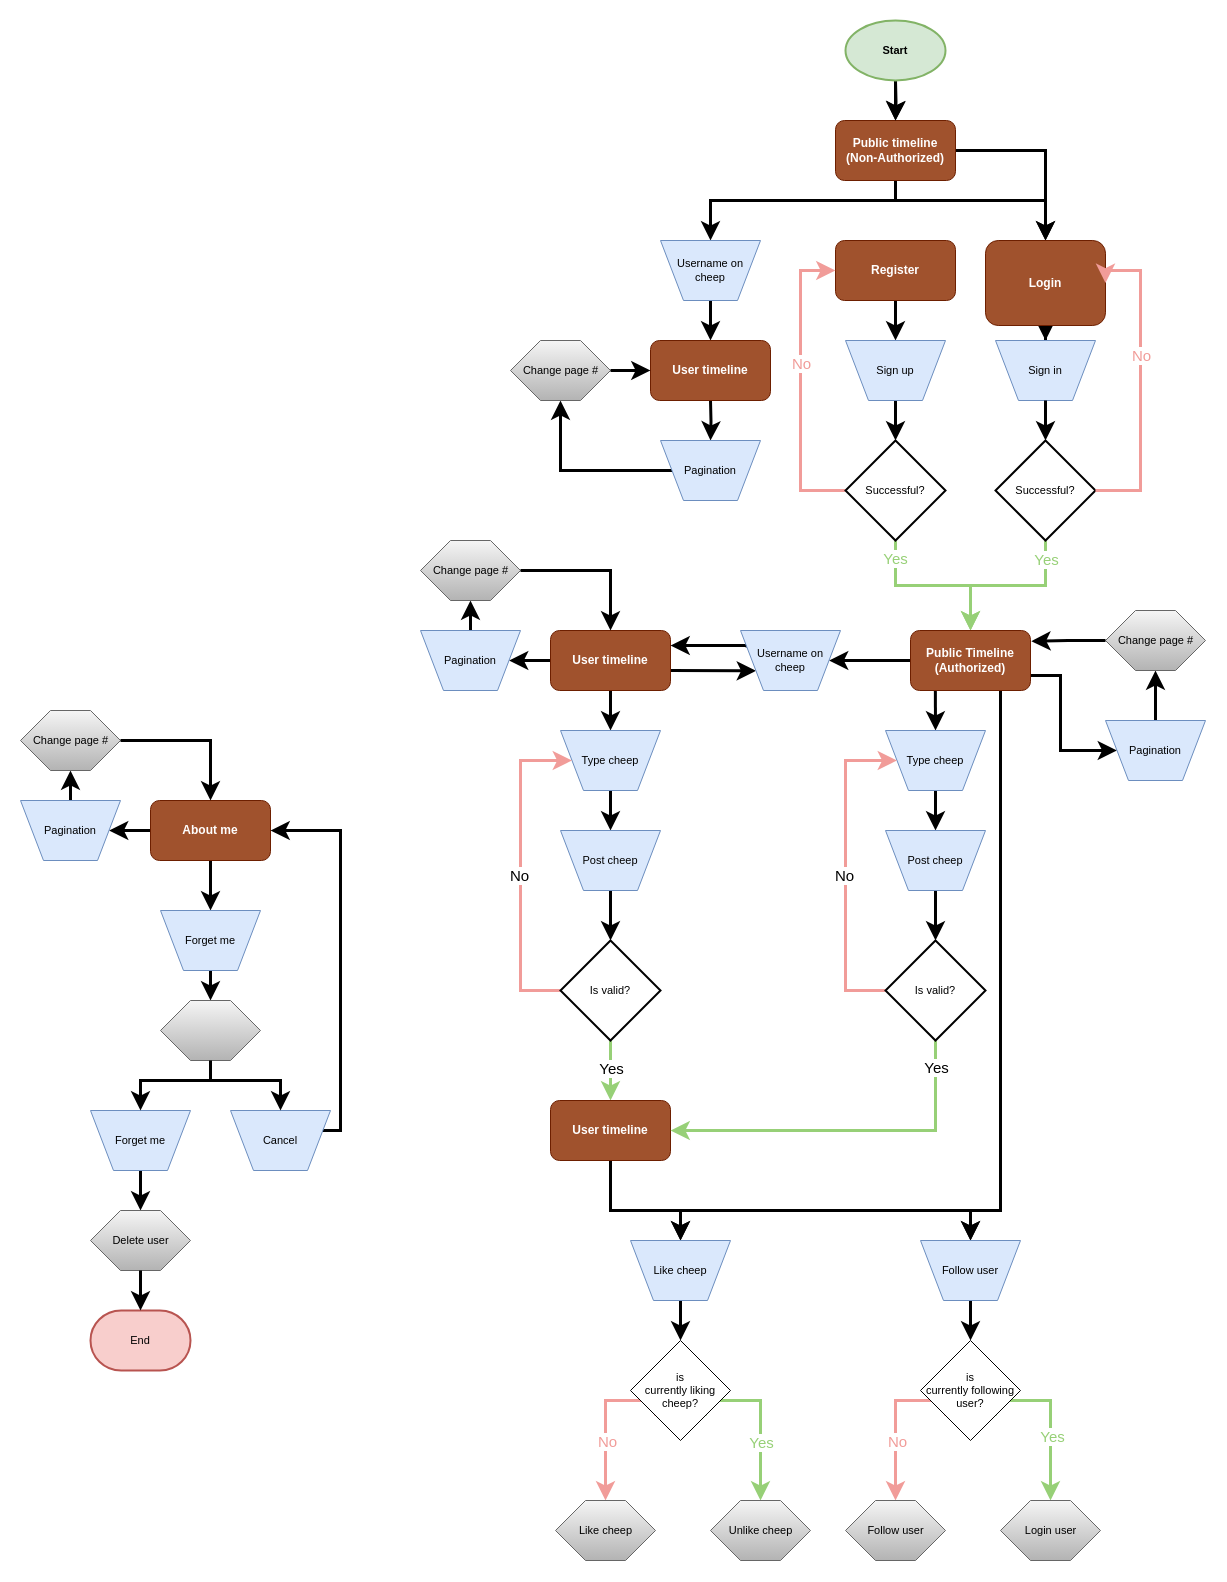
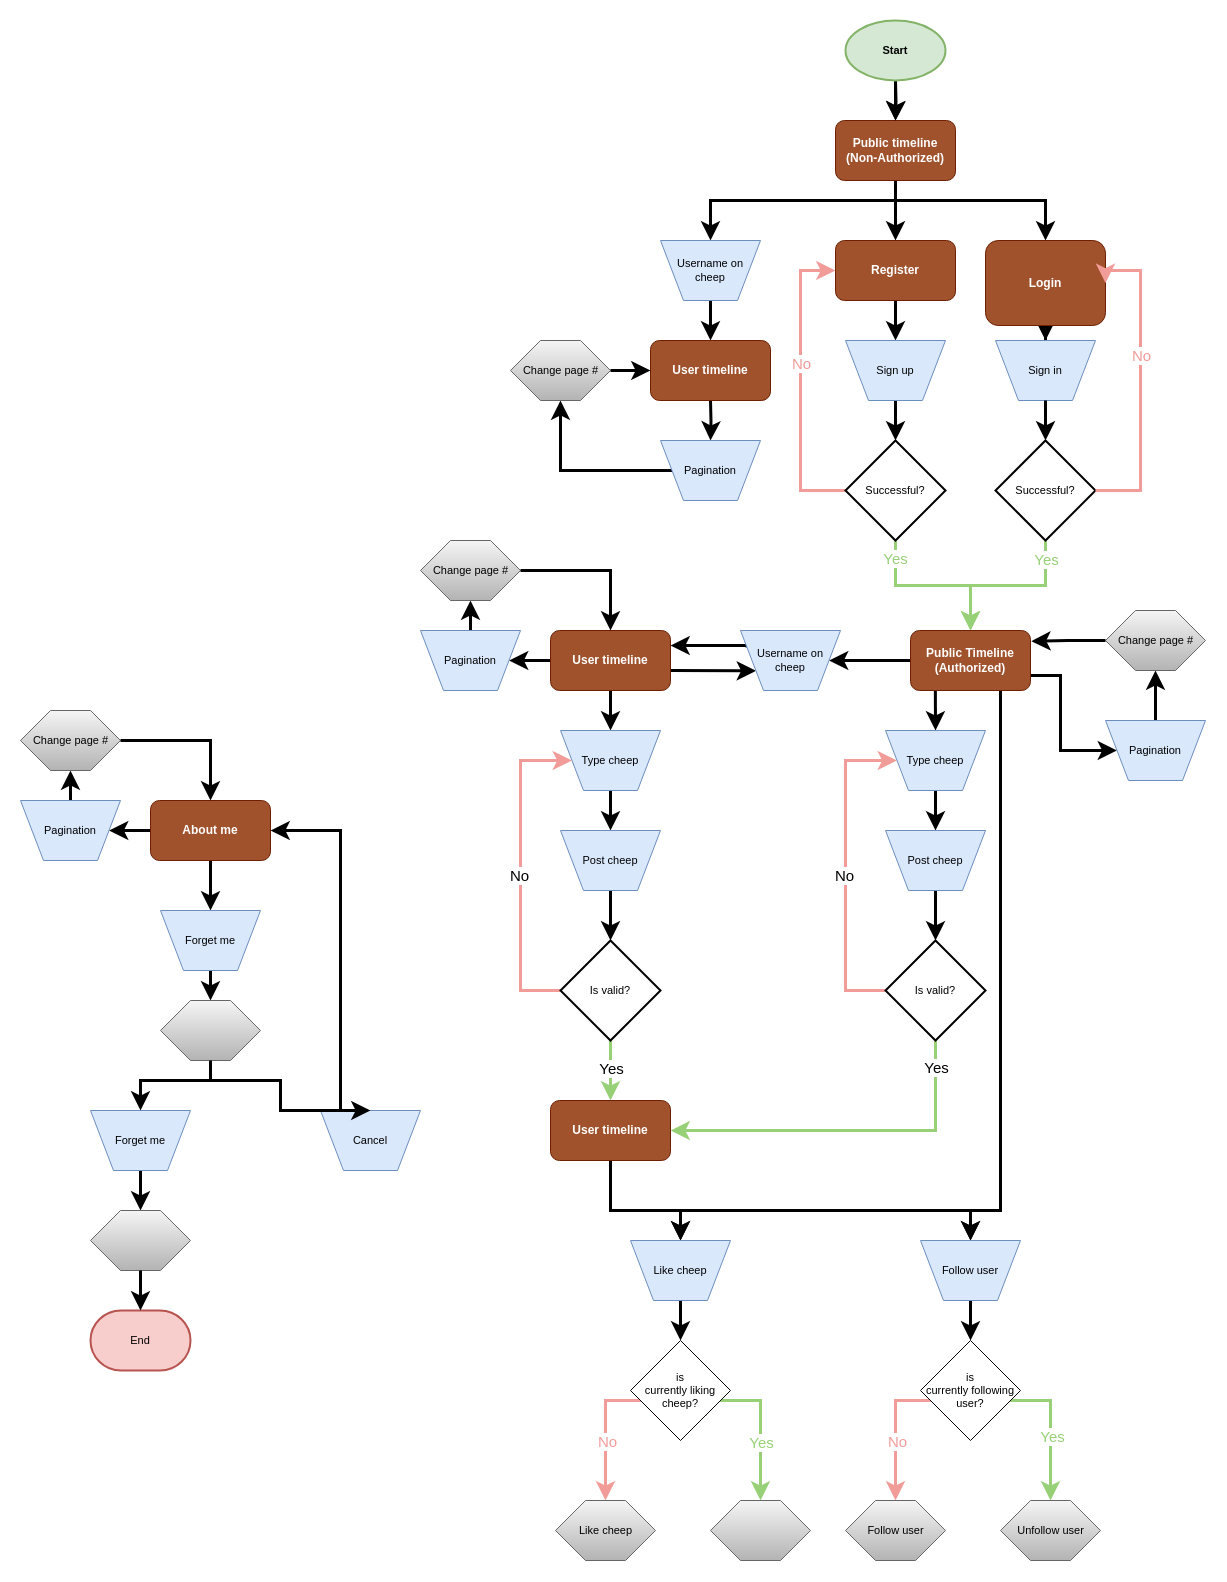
edge "Public timeline (Non-Authorized)" -> "Login": now "Public timeline (Non-Authorized)" -> "Register"
node "Cancel": moved (281, 1141) -> (371, 1141)
node "Delete user": removed
node "Unlike cheep": removed
node "Login user": label "Login user" -> "Unfollow user"
